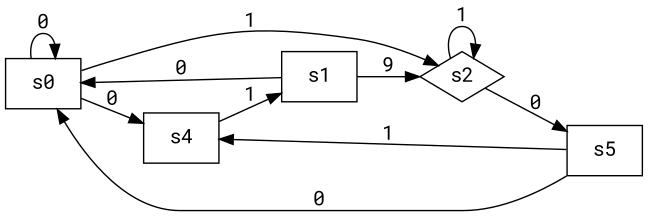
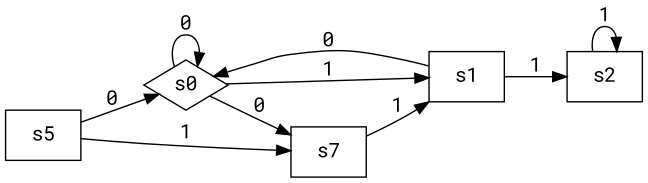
edge "s0" -> "s2": now "s0" -> "s1"
edge "s1" -> "s2": label "9" -> "1"
node "s2": shape diamond -> box
node "s0": shape box -> diamond
edge "s2" -> "s5": removed, label "0"
node "s4": label "s4" -> "s7"
